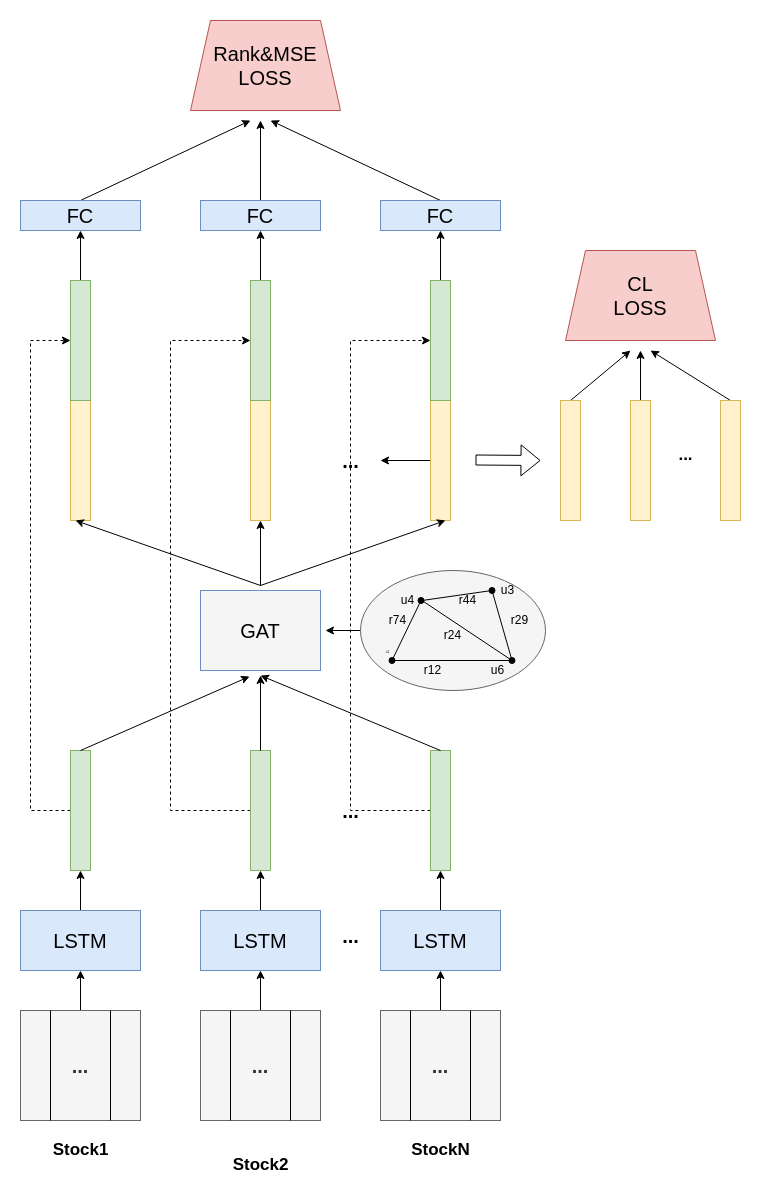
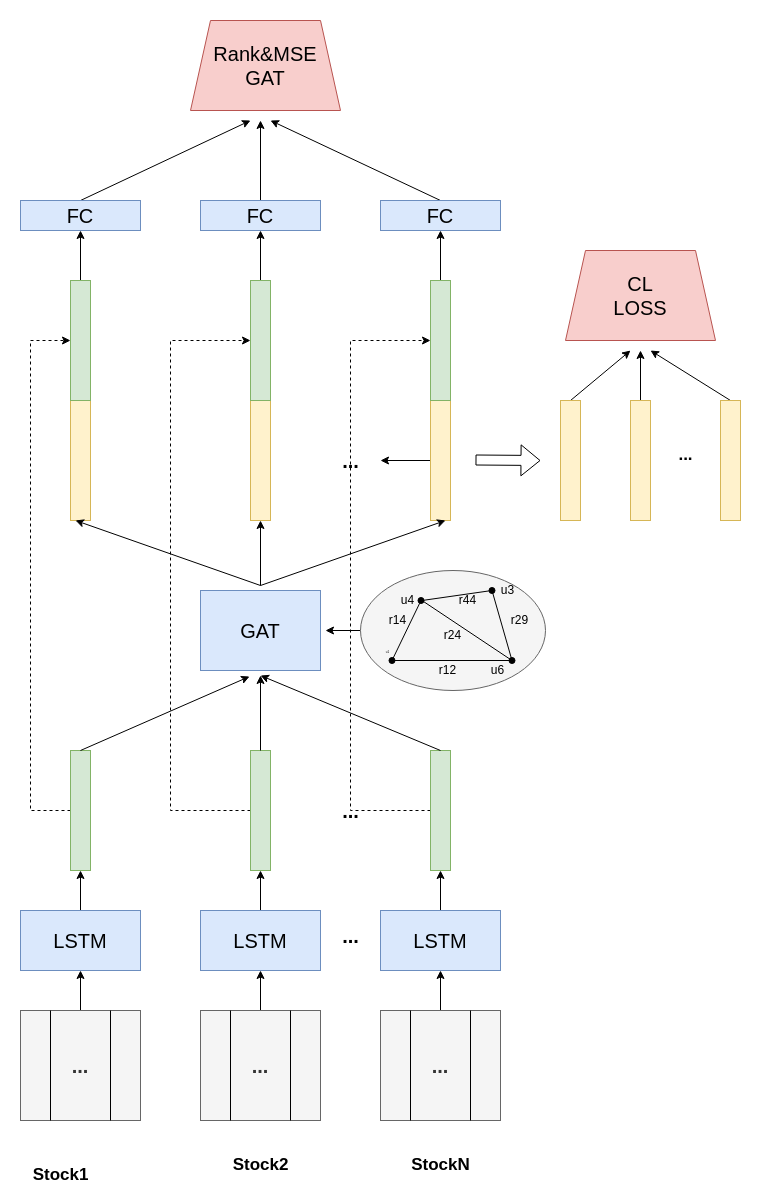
node "Rank&MSE LOSS": label "Rank&MSE LOSS" -> "Rank&MSE GAT"
node "r74": label "r74" -> "r14"
node "GAT": fillcolor #f5f5f5 -> #dae8fc
node "r12": moved (432, 671) -> (447, 671)
node "Stock1": moved (81, 1151) -> (61, 1176)
node "StockN": moved (441, 1151) -> (441, 1166)
